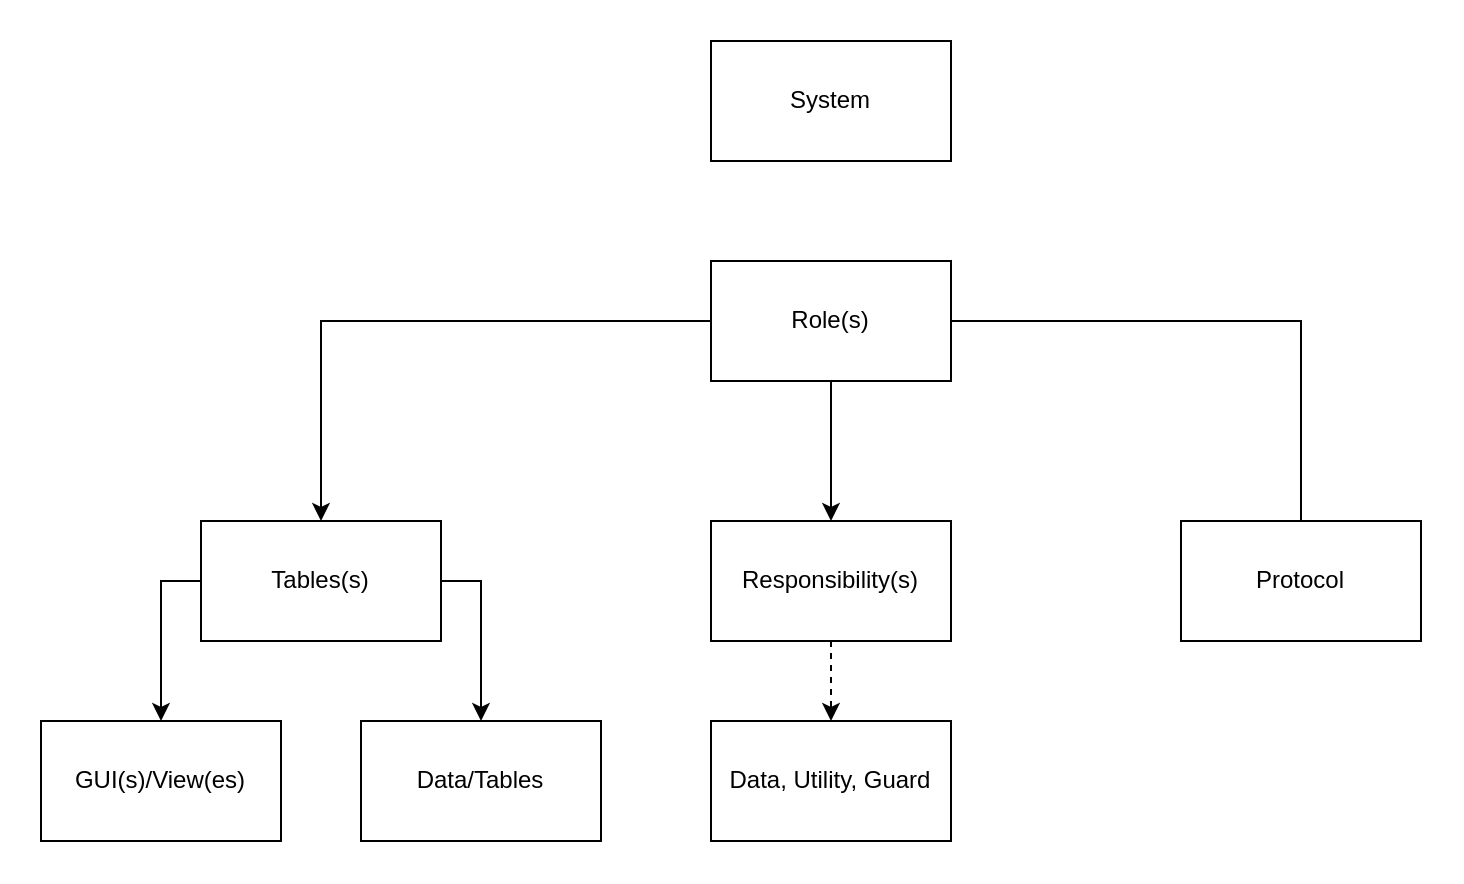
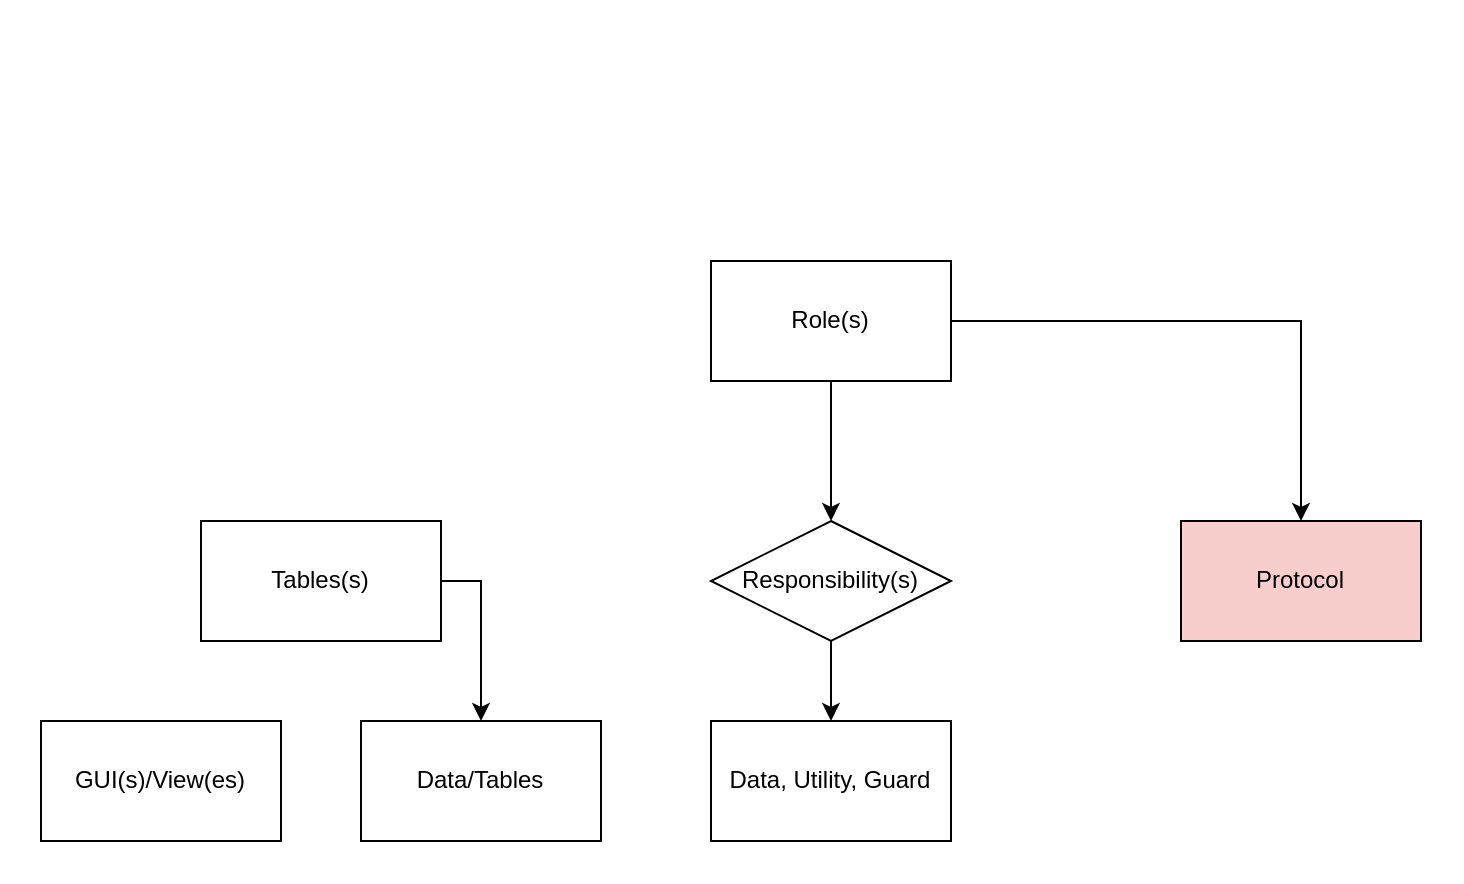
node "System": removed
edge "Role(s)" -> "Tables(s)": removed
edge "Role(s)" -- "Protocol": arrowhead none -> classic
node "Responsibility(s)": shape rectangle -> diamond
node "Protocol": fillcolor #ffffff -> #f8cecc
edge "Tables(s)" -> "GUI(s)/View(es)": removed
edge "Responsibility(s)" -> "Data, Utility, Guard": style dashed -> solid
